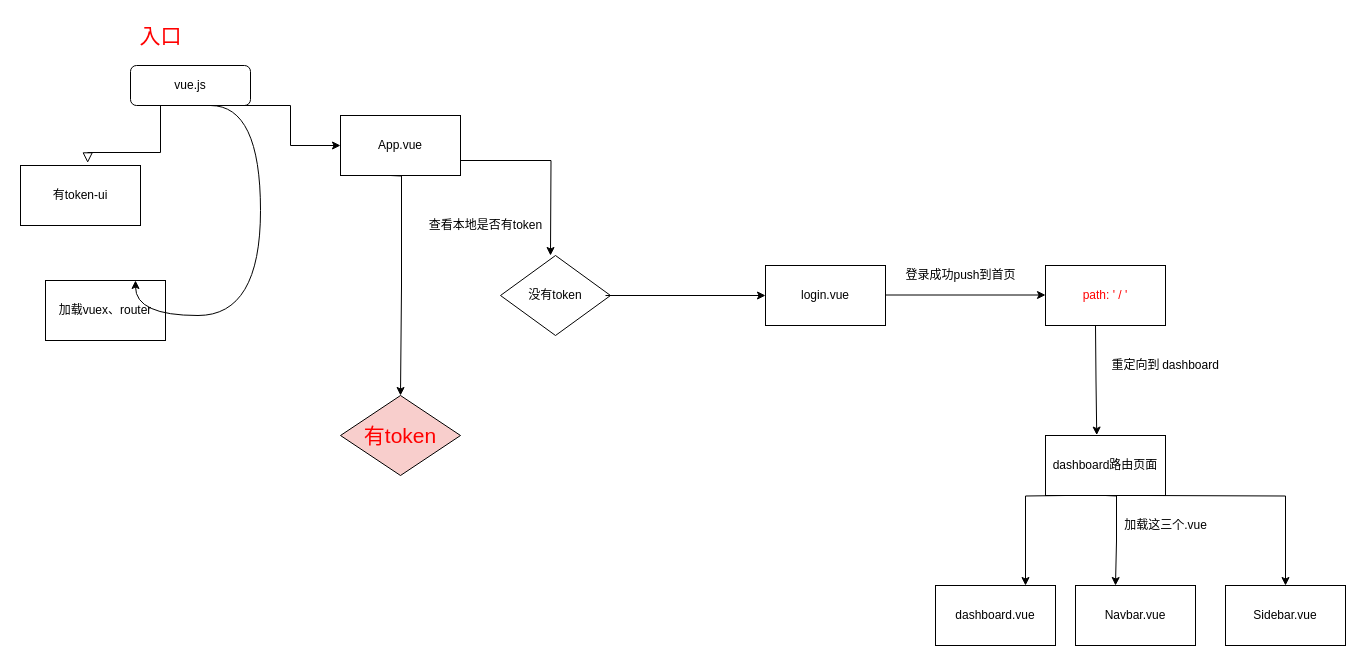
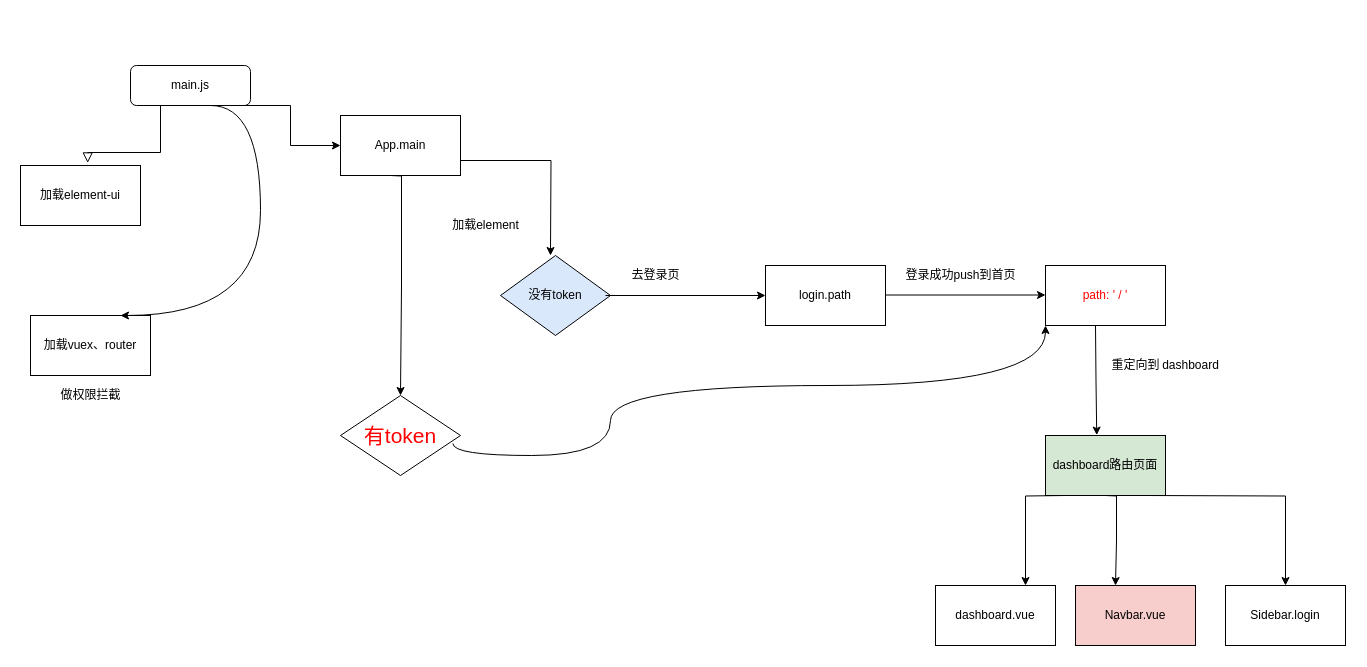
node "入口": removed
node "vue.js": label "vue.js" -> "main.js"
node "App.vue": label "App.vue" -> "App.main"
node "有token-ui": label "有token-ui" -> "加载element-ui"
node "查看本地是否有token": label "查看本地是否有token" -> "加载element"
node "去登录页": added
node "没有token": fillcolor #ffffff -> #dae8fc
node "login.vue": label "login.vue" -> "login.path"
node "加载vuex、router": moved (106, 311) -> (91, 346)
edge "有token" -> "path: ' / '": added
node "做权限拦截": added
node "有token": fillcolor #f8cecc -> #ffffff
node "dashboard路由页面": fillcolor #ffffff -> #d5e8d4
node "加载这三个.vue": removed
node "Navbar.vue": fillcolor #ffffff -> #f8cecc
node "Sidebar.vue": label "Sidebar.vue" -> "Sidebar.login"
